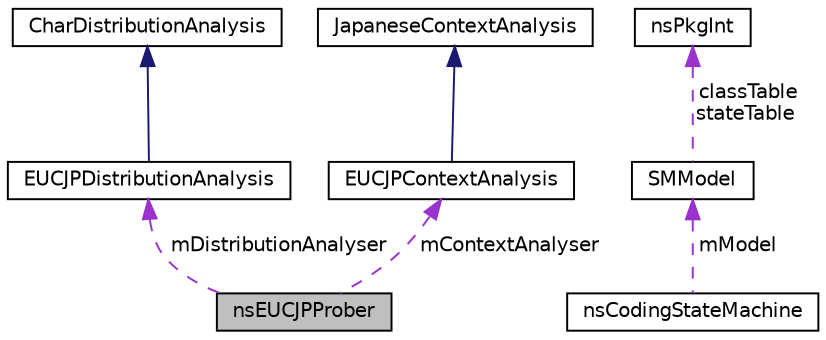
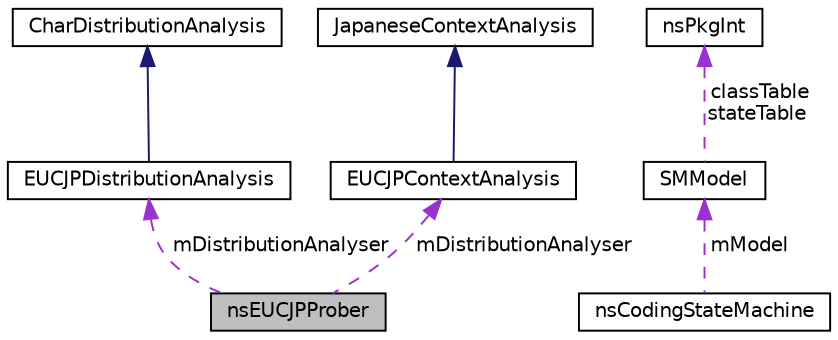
edge "nsEUCJPProber" -> "EUCJPContextAnalysis": label " mContextAnalyser" -> " mDistributionAnalyser"
